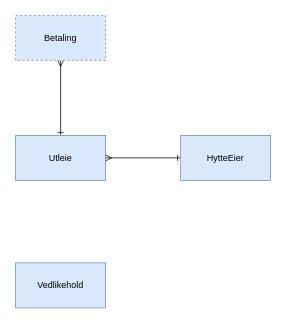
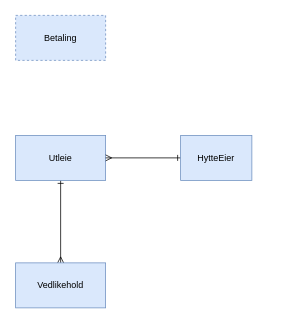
edge "Betaling" -- "Utleie": removed
node "HytteEier": size 90x45 -> 71x45
edge "Utleie" -- "Vedlikehold": added
